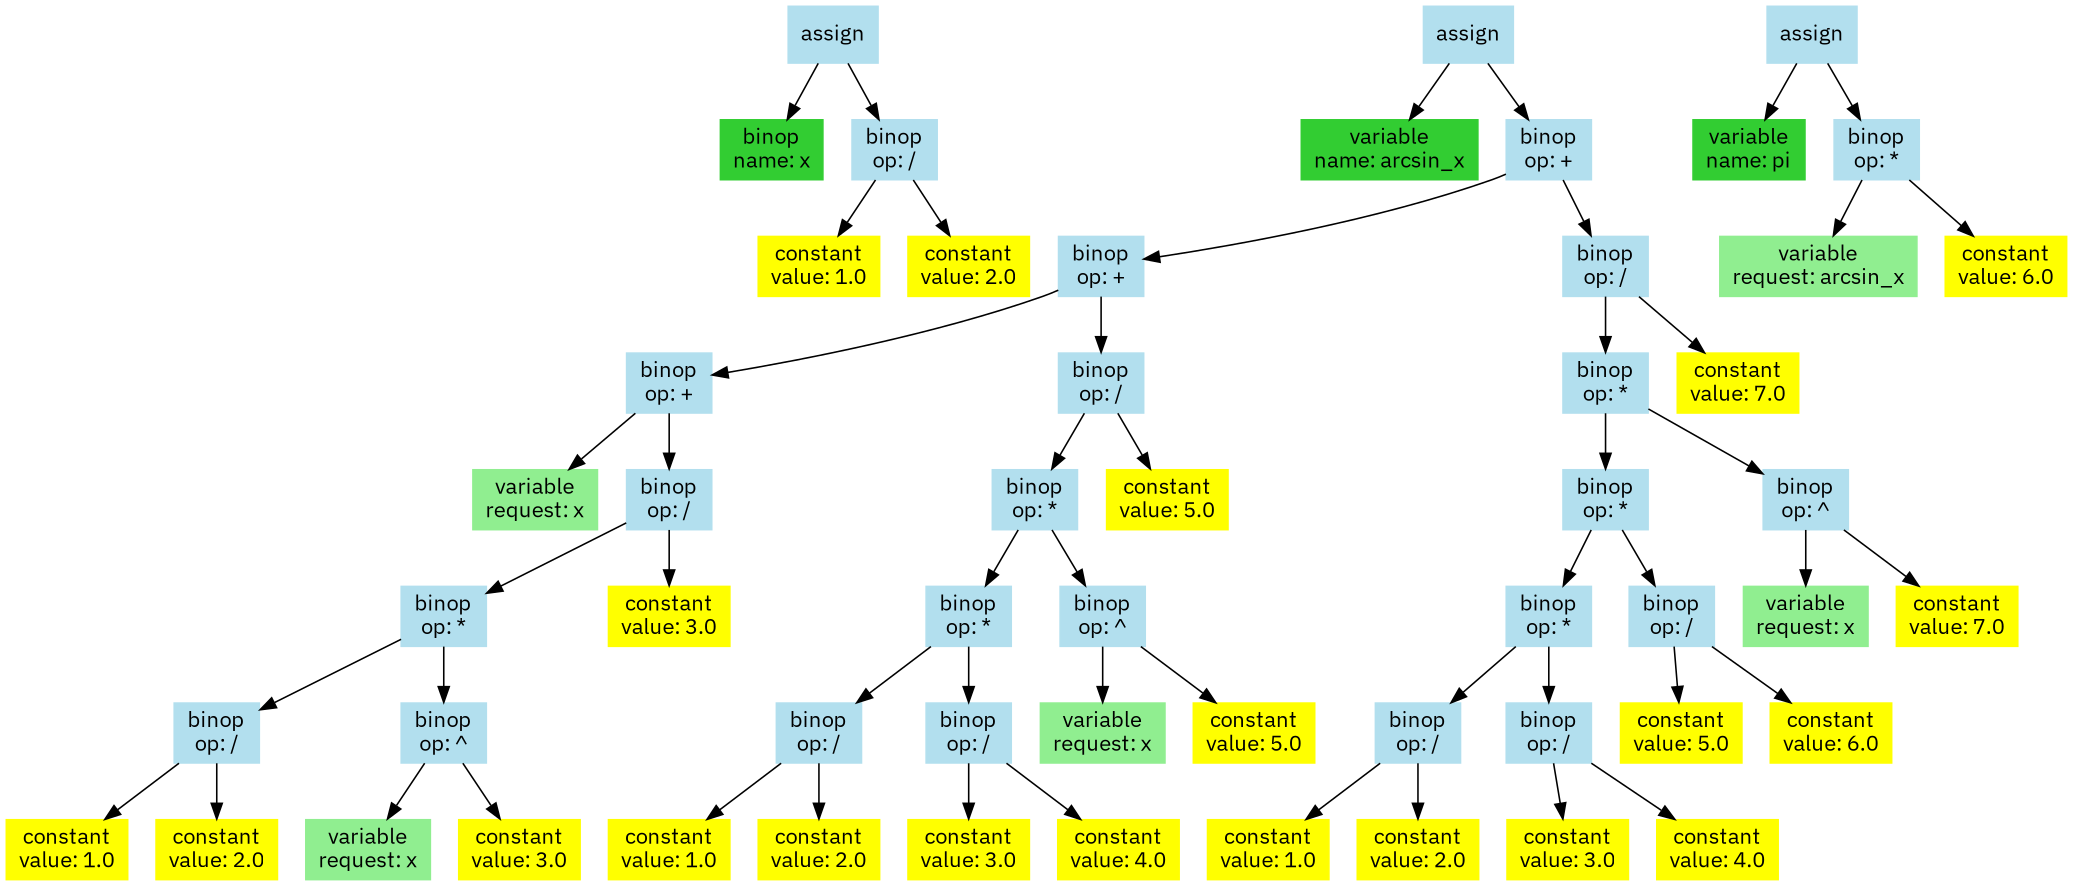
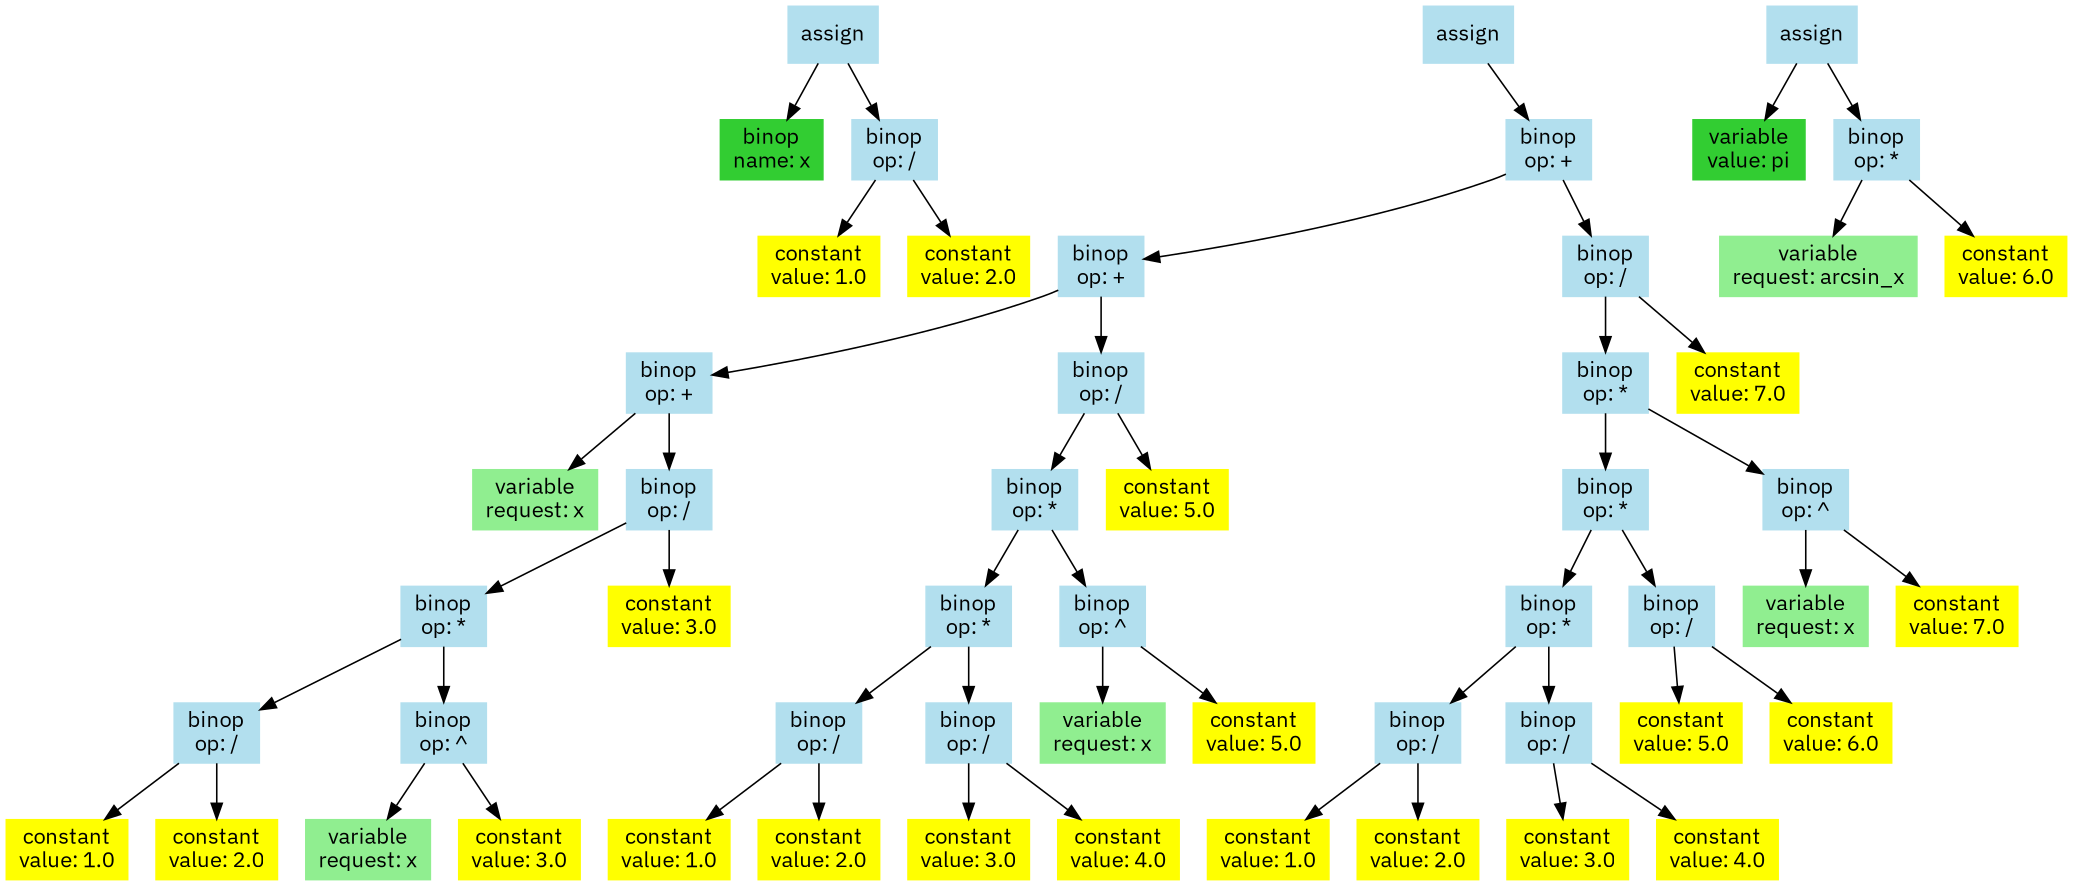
node "variable name: arcsin_x": removed
node "variable name: pi": label "variable name: pi" -> "variable value: pi"
